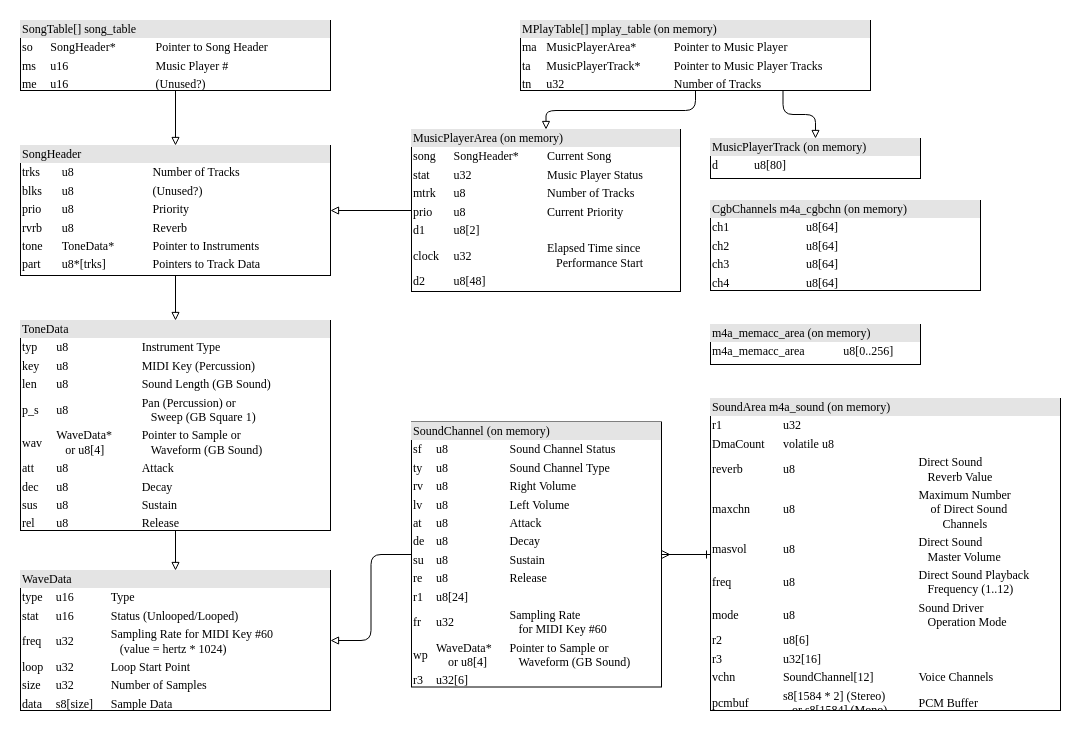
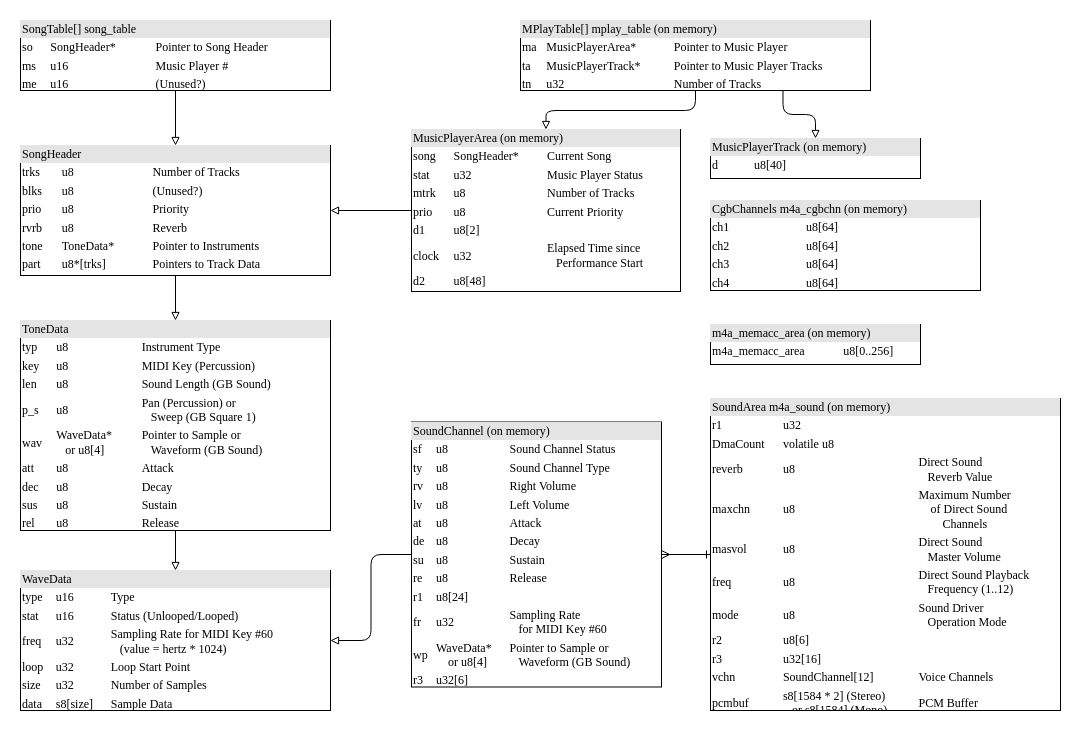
node "MusicPlayerTrack (on memory) d u8[80]": label "MusicPlayerTrack (on memory) d u8[80]" -> "MusicPlayerTrack (on memory) d u8[40]"
